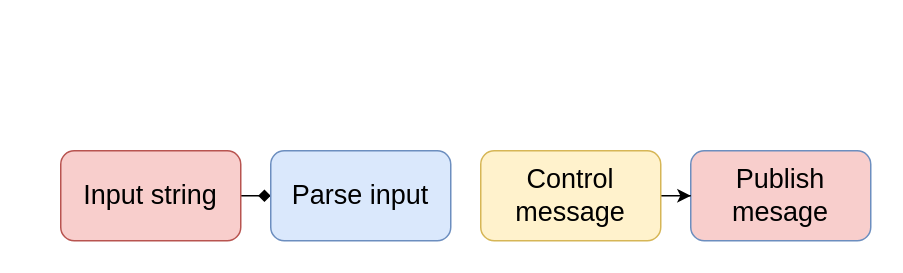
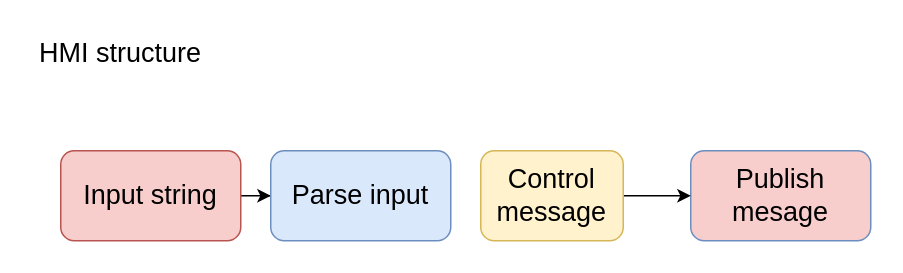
node "HMI structure": added
edge "Input string" -> "Parse input": arrowhead diamond -> classic
node "Control message": size 180x90 -> 143x90
